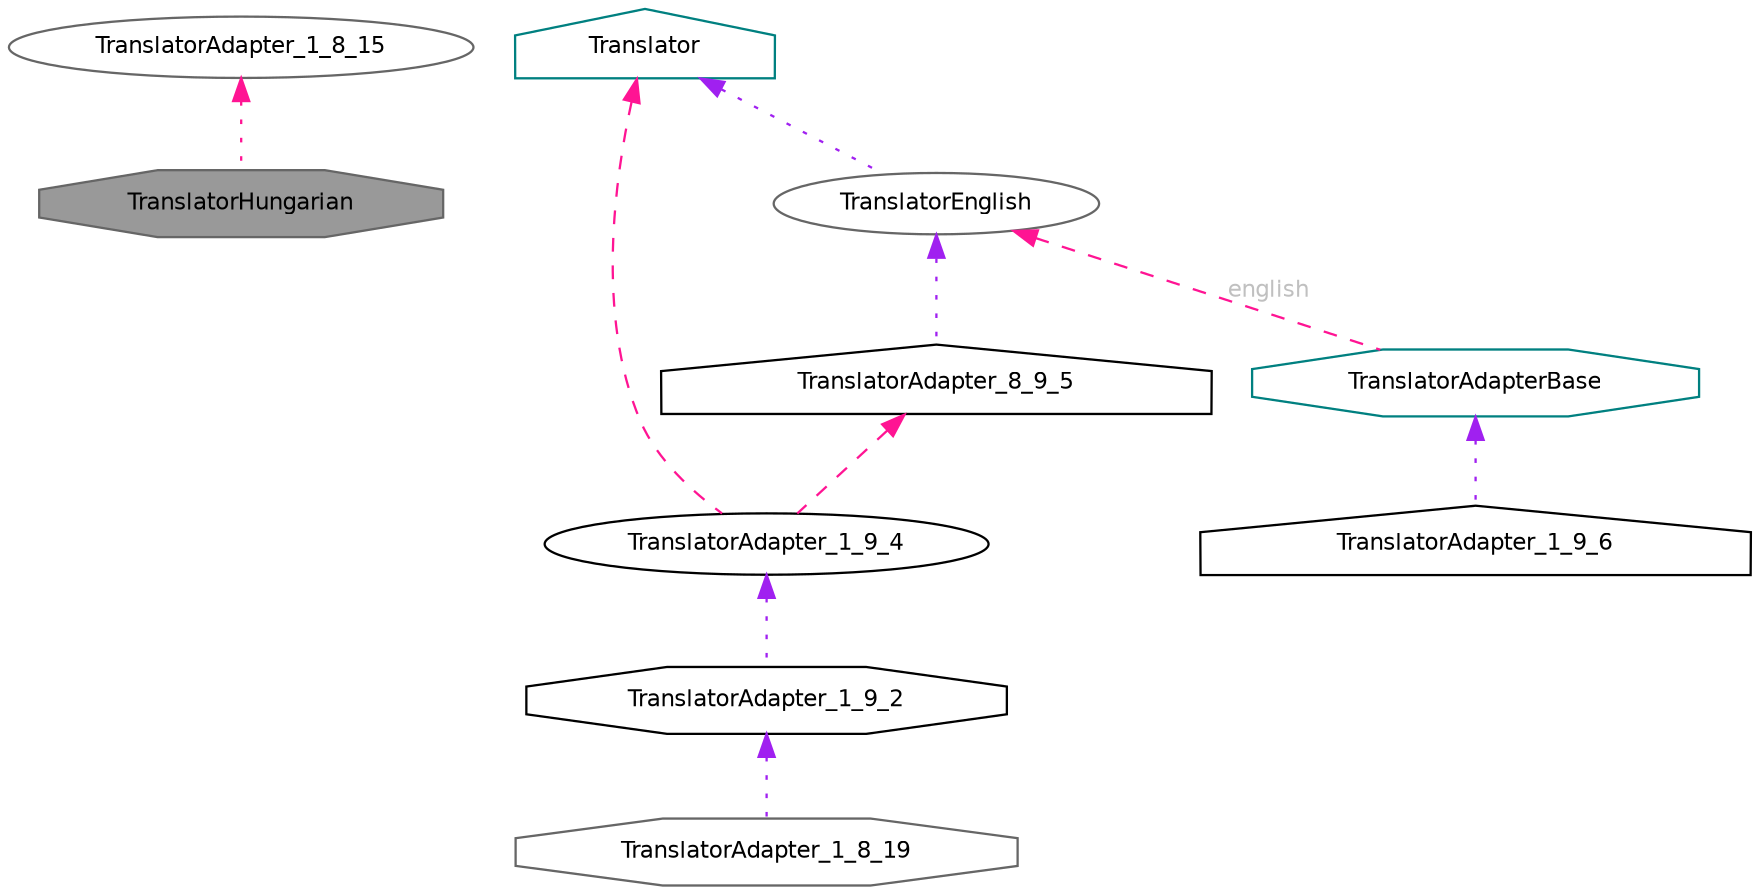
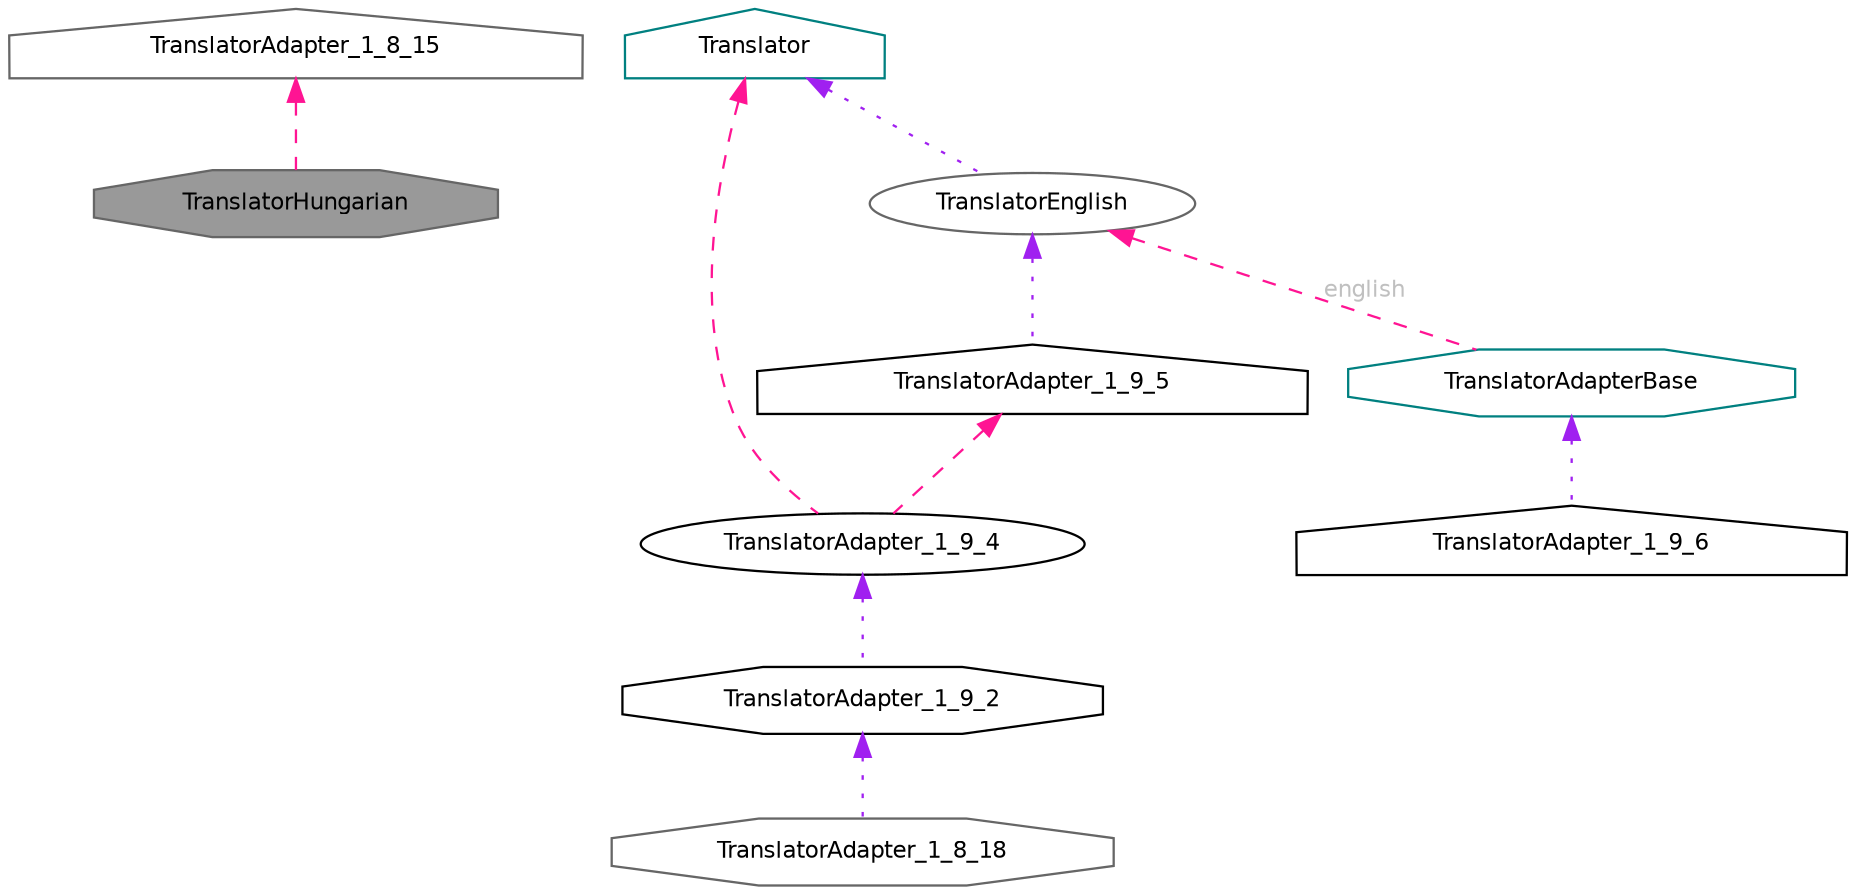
node "TranslatorAdapter_1_8_15": shape ellipse -> house
edge "TranslatorHungarian" -> "TranslatorAdapter_1_8_15": style dotted -> dashed
node "TranslatorAdapter_8_9_5": label "TranslatorAdapter_8_9_5" -> "TranslatorAdapter_1_9_5"
node "TranslatorAdapter_1_8_19": label "TranslatorAdapter_1_8_19" -> "TranslatorAdapter_1_8_18"
